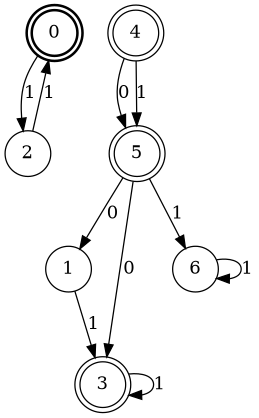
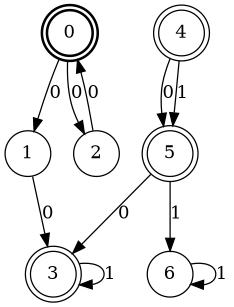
edge "0" -> "2": label "1" -> "0"
edge "2" -> "0": label "1" -> "0"
edge "5" -> "1": now "0" -> "1"
edge "1" -> "3": label "1" -> "0"
